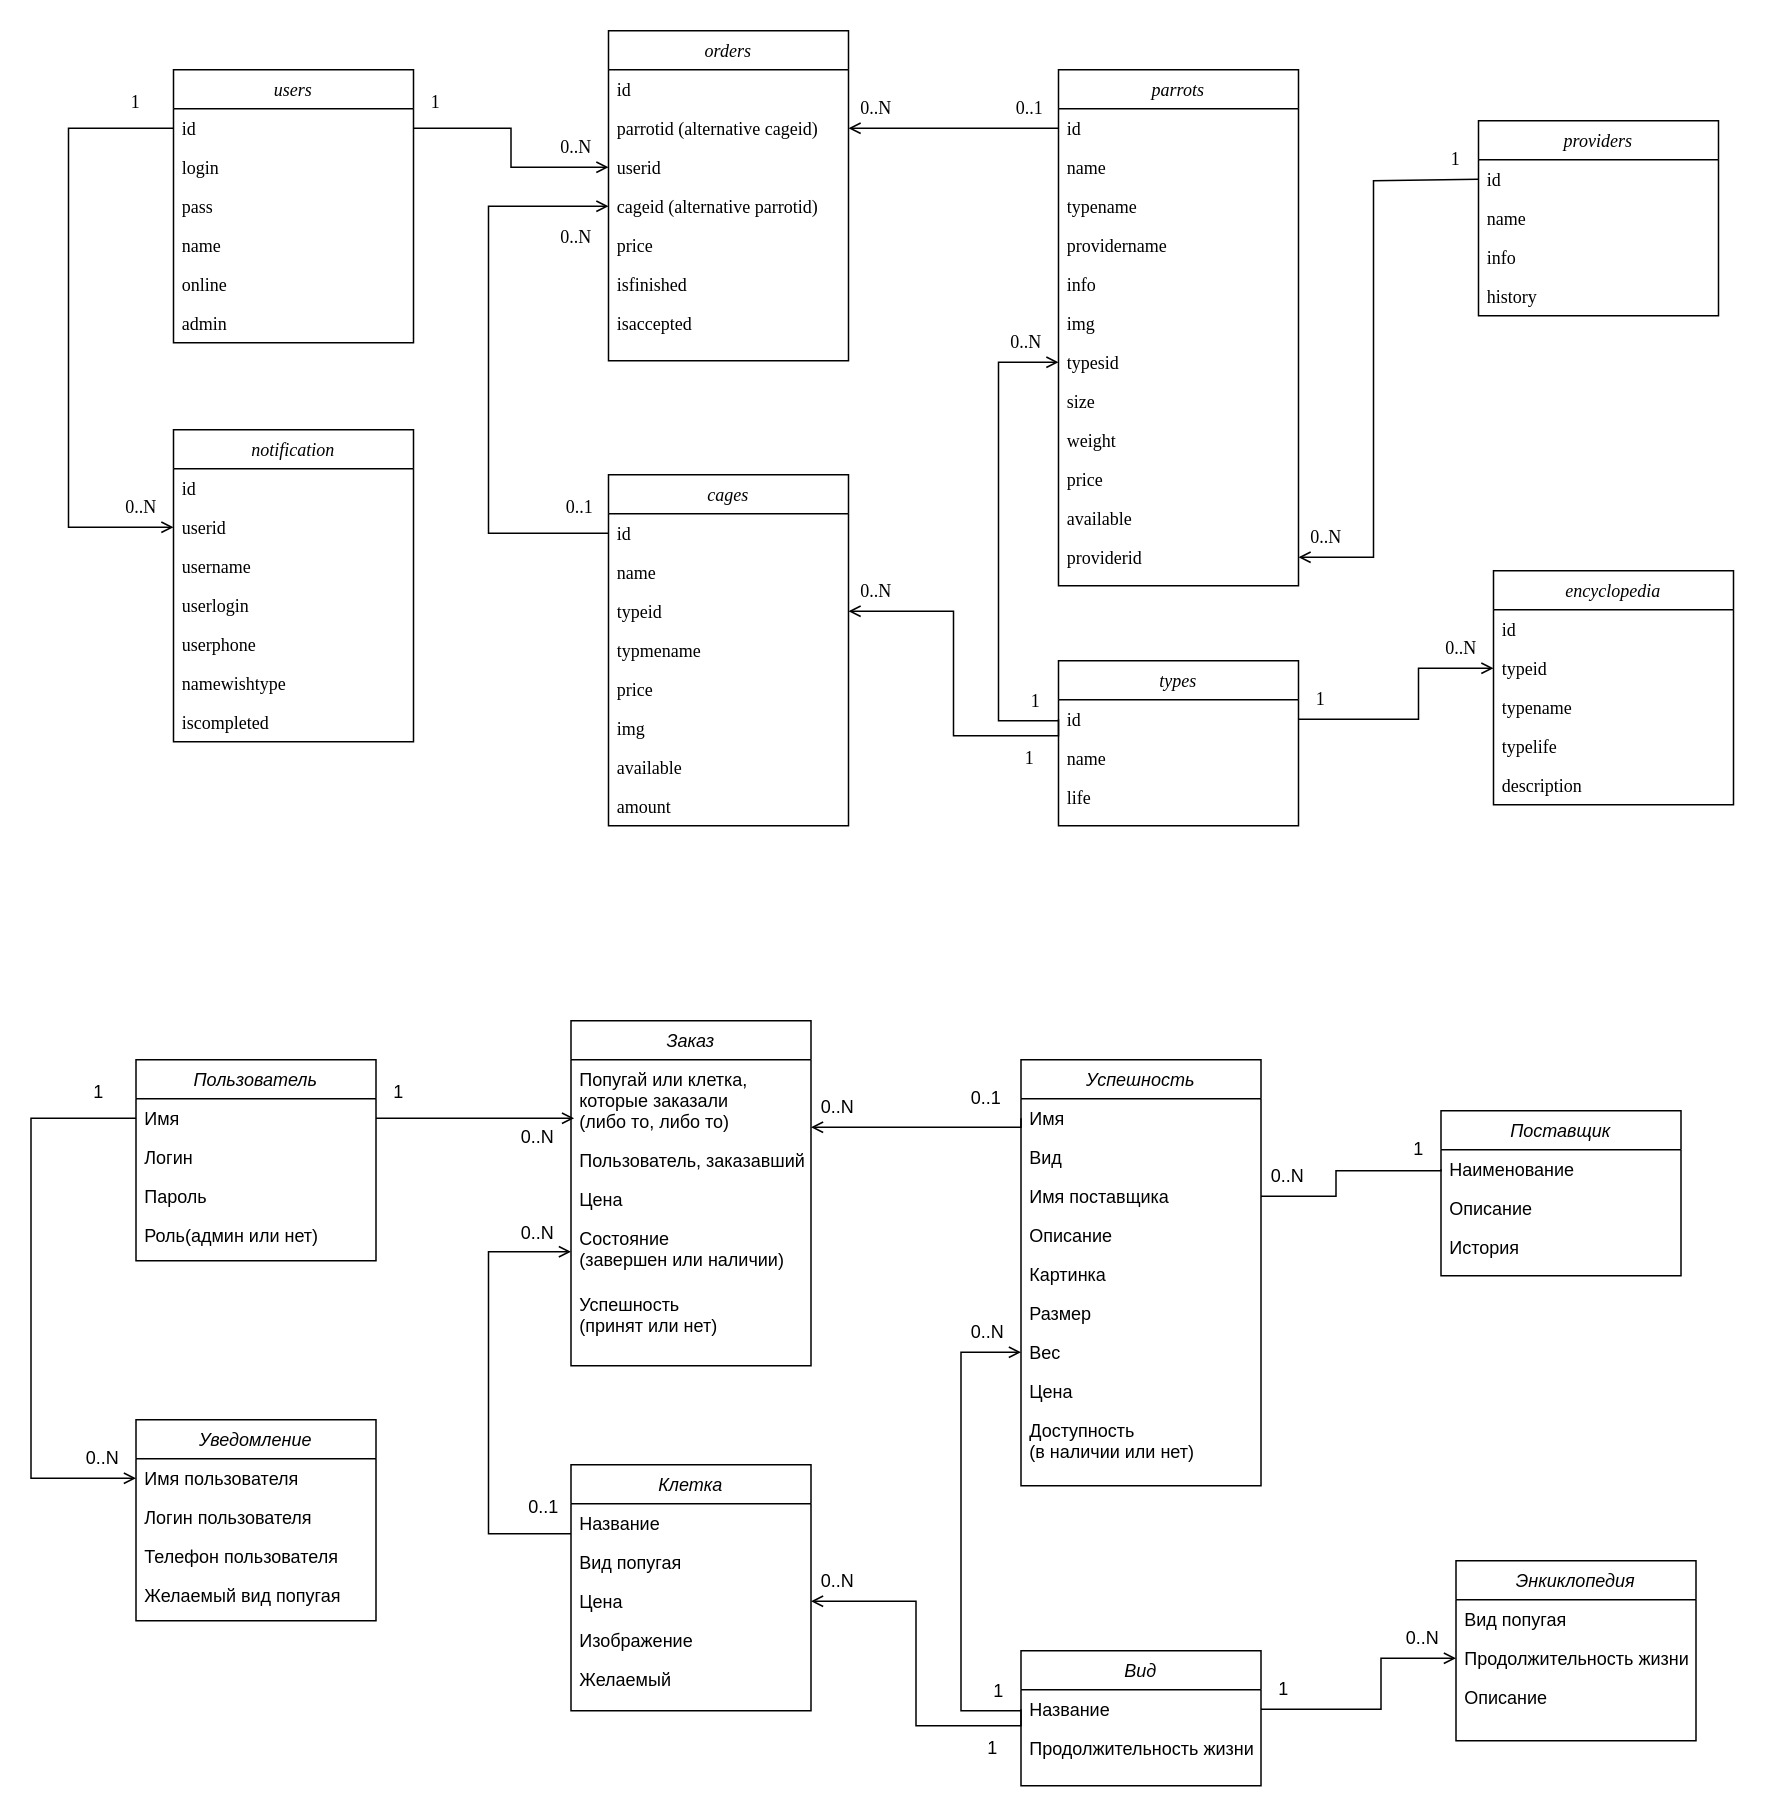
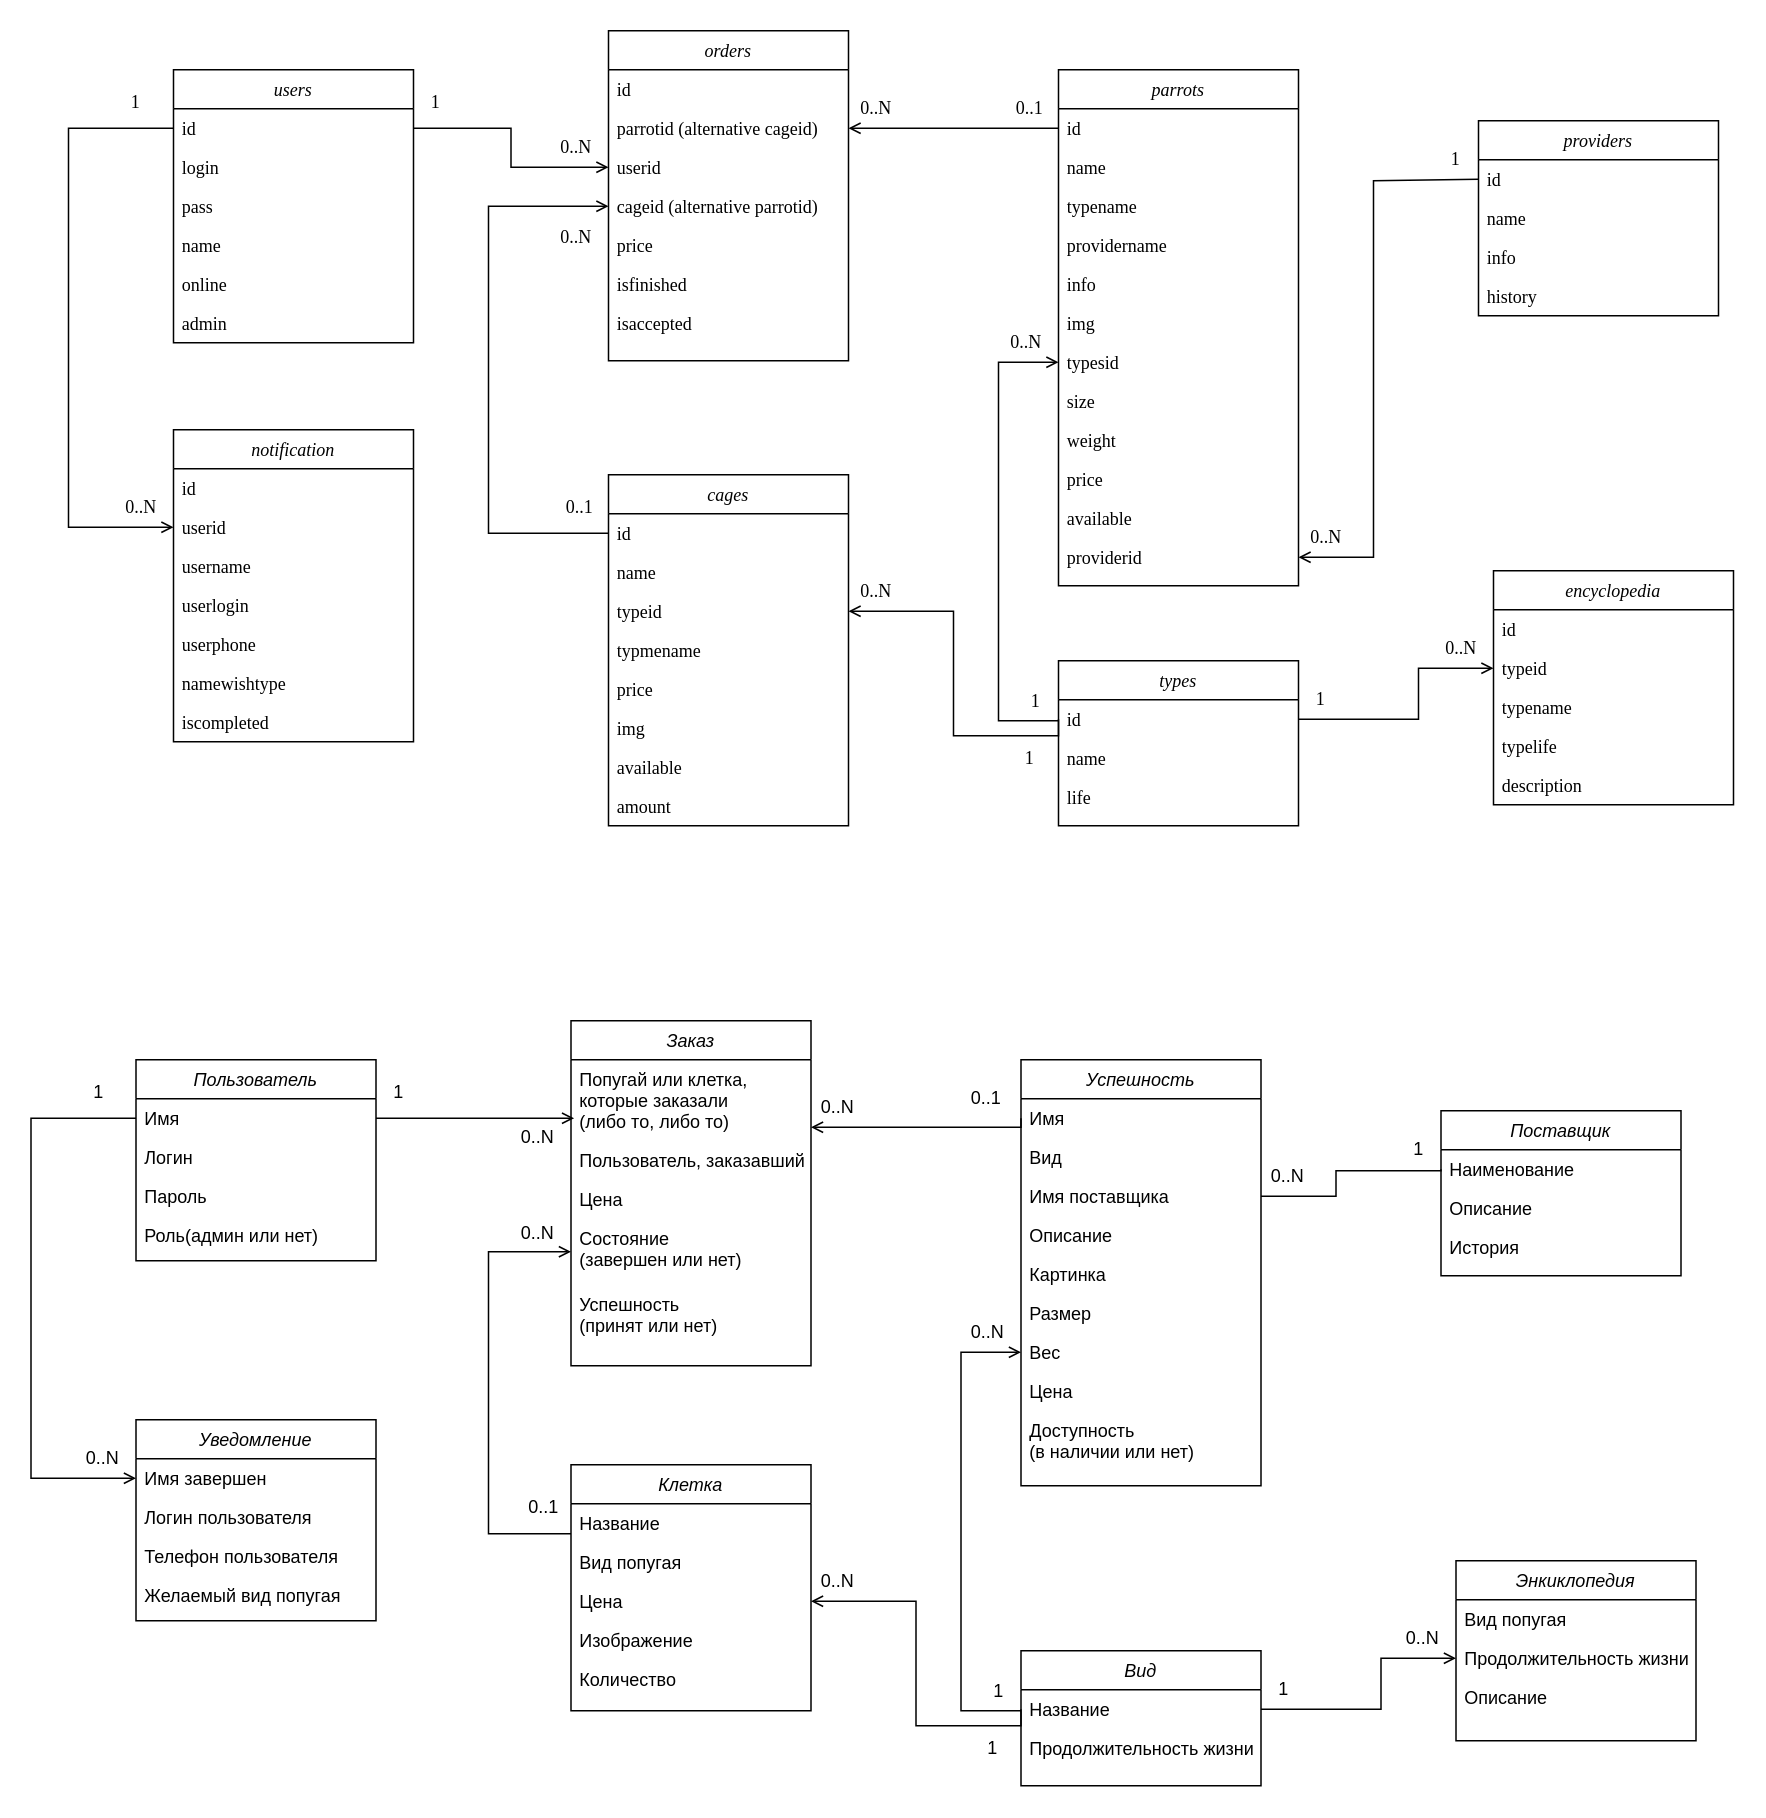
node "Состояние (завершен или наличии)": label "Состояние (завершен или наличии)" -> "Состояние (завершен или нет)"
node "Имя пользователя": label "Имя пользователя" -> "Имя завершен"
node "Желаемый": label "Желаемый" -> "Количество"
